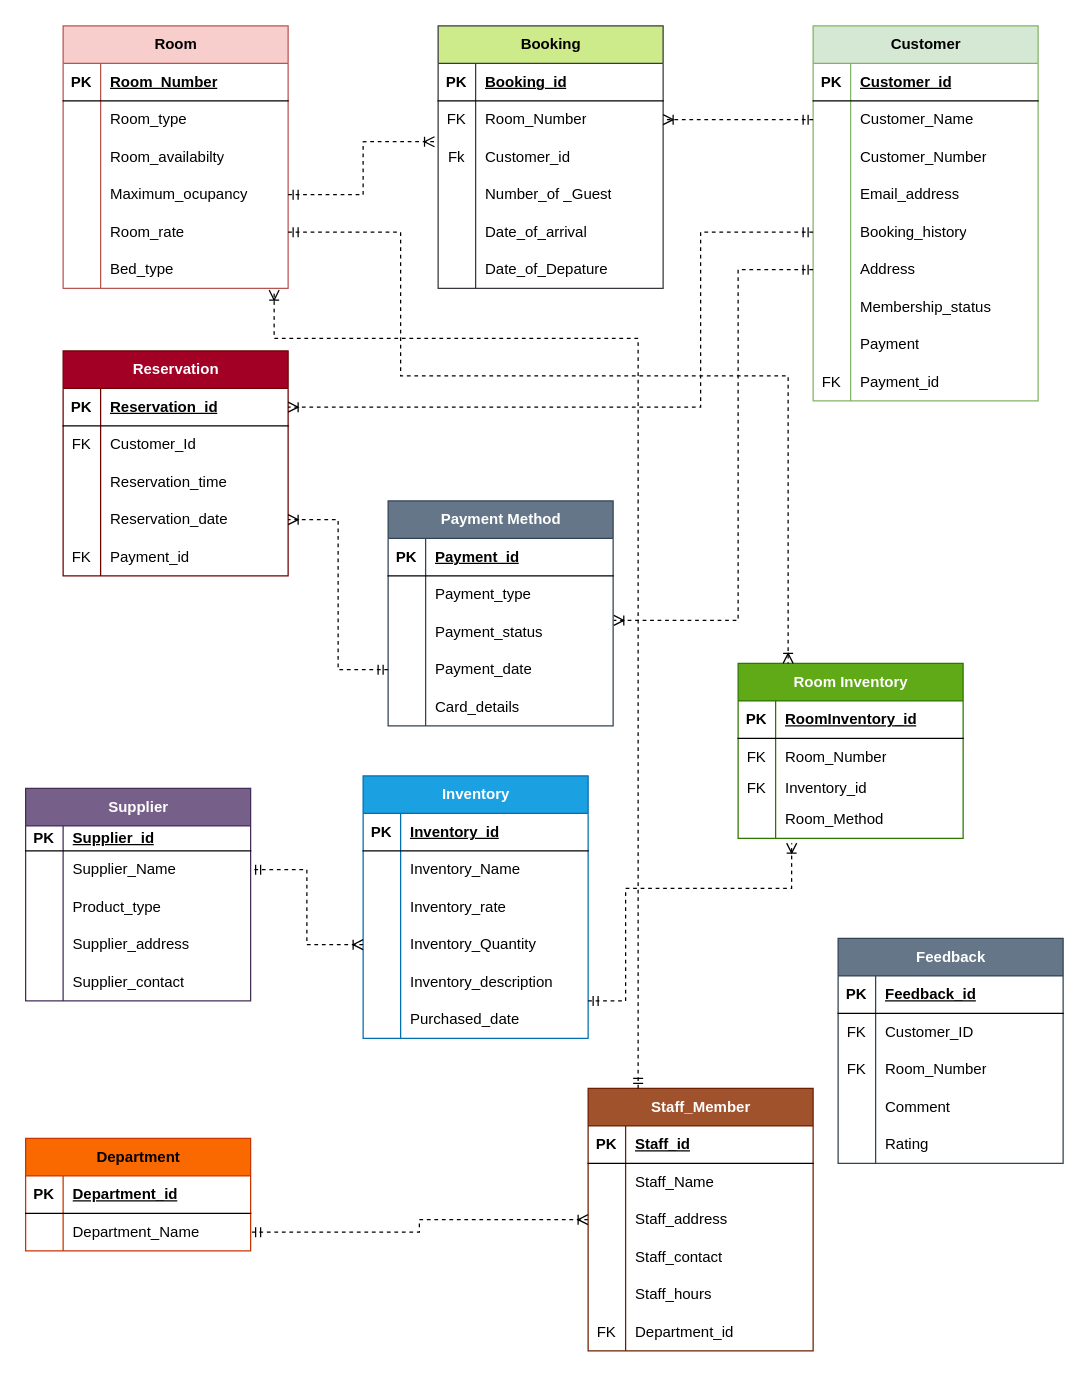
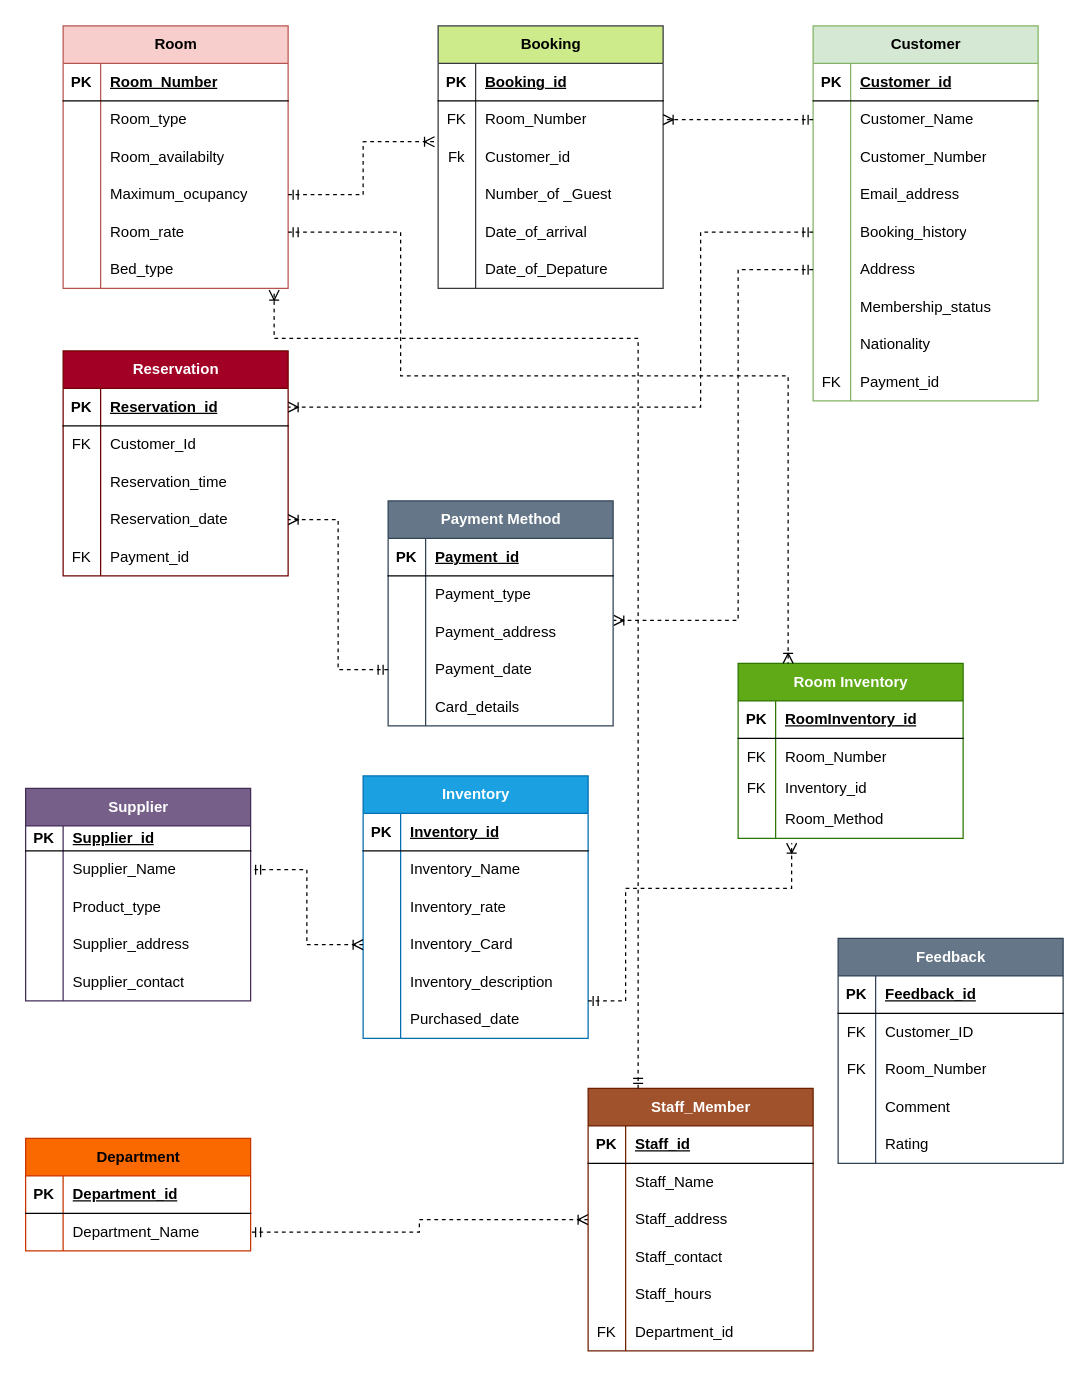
node "Payment": label "Payment" -> "Nationality"
node "Payment_status": label "Payment_status" -> "Payment_address"
node "Inventory_Quantity": label "Inventory_Quantity" -> "Inventory_Card"
